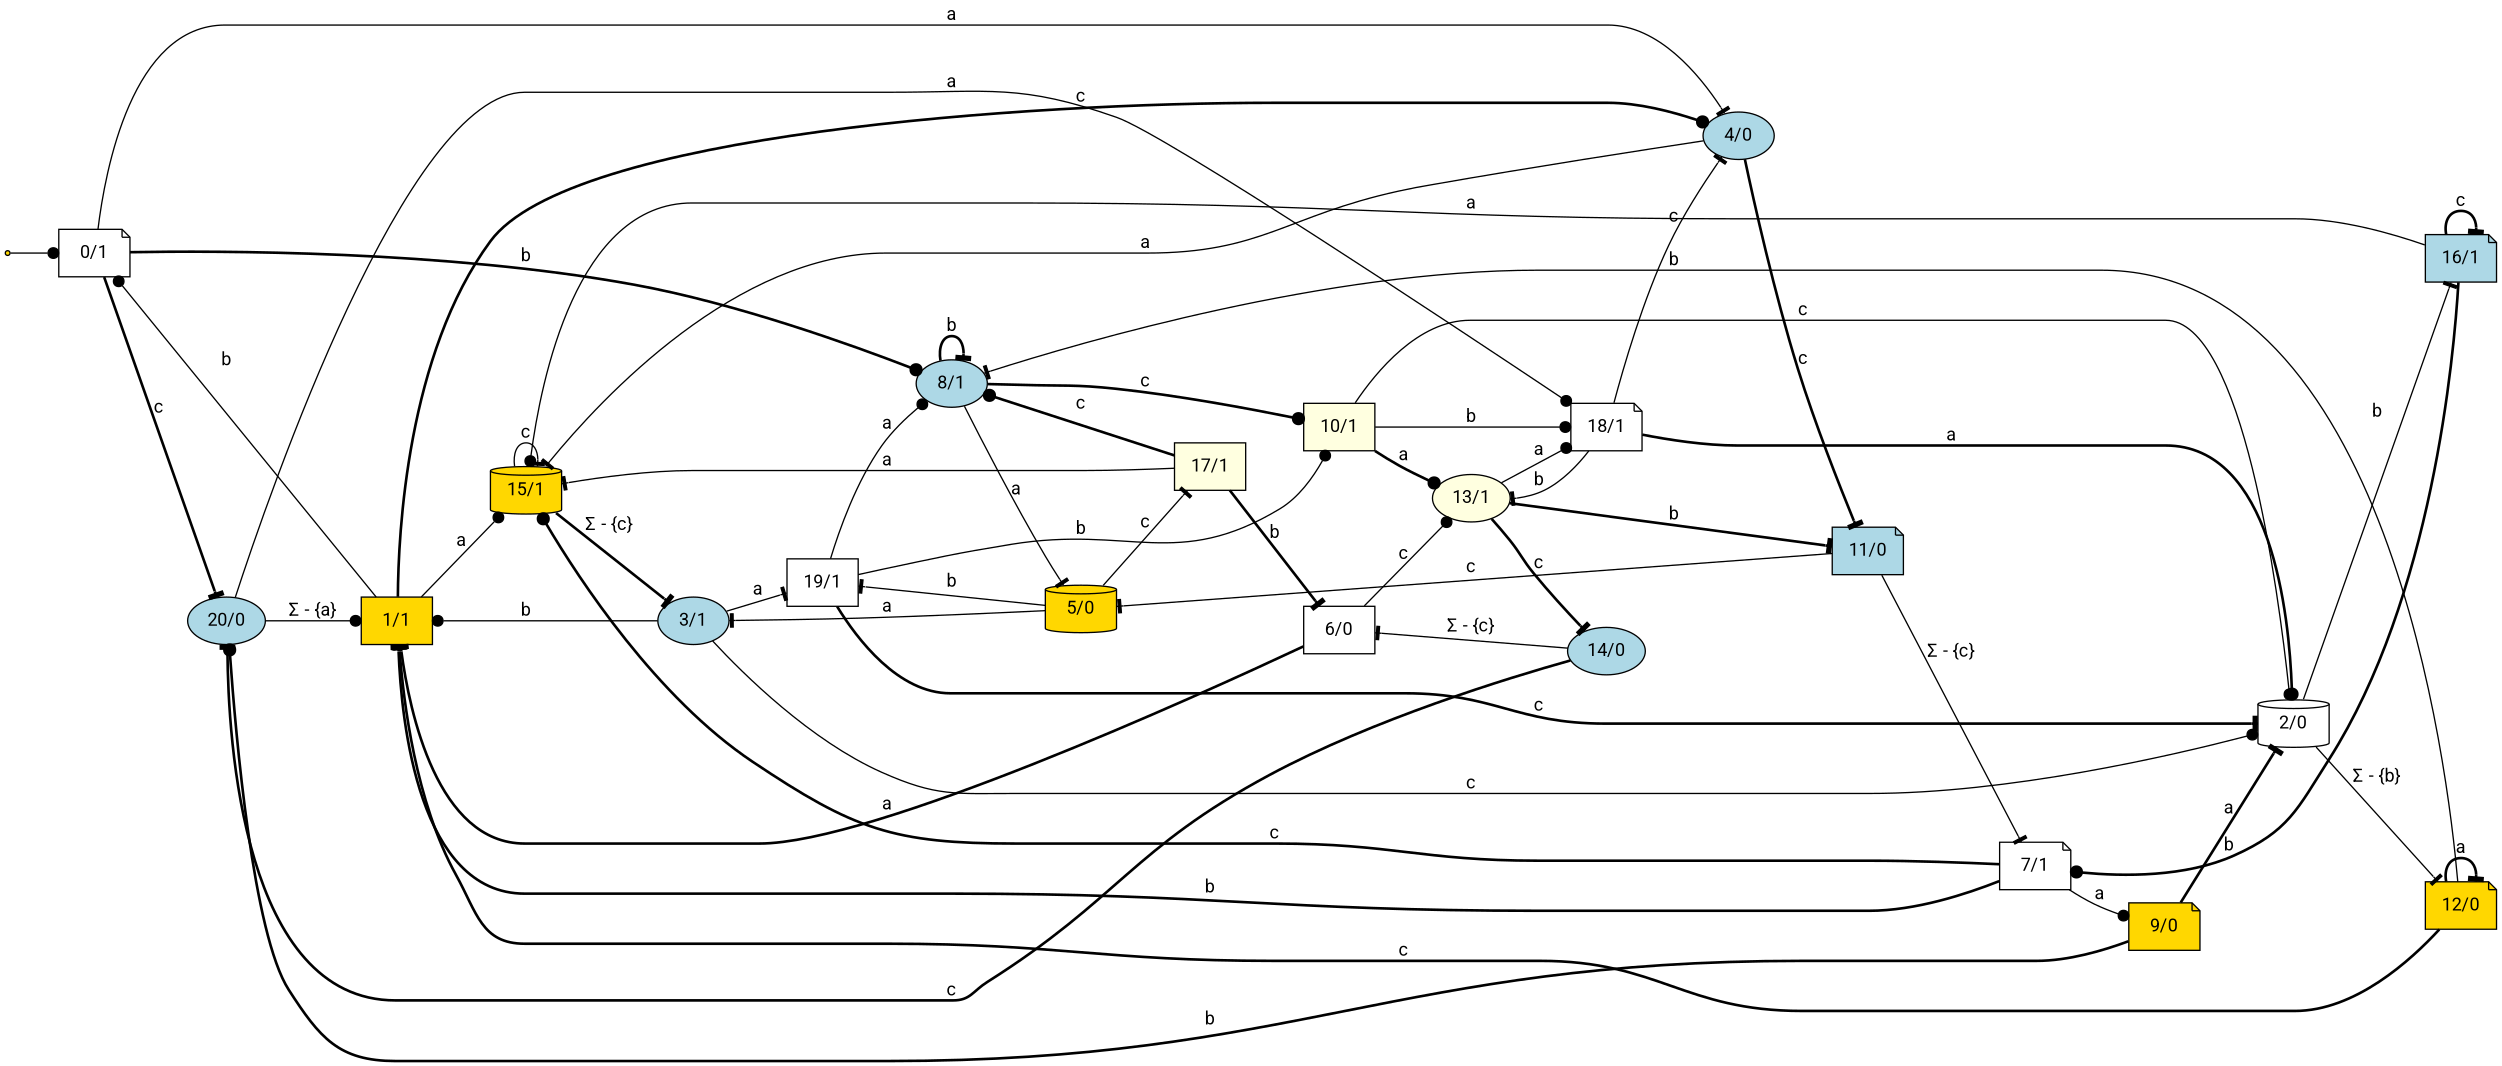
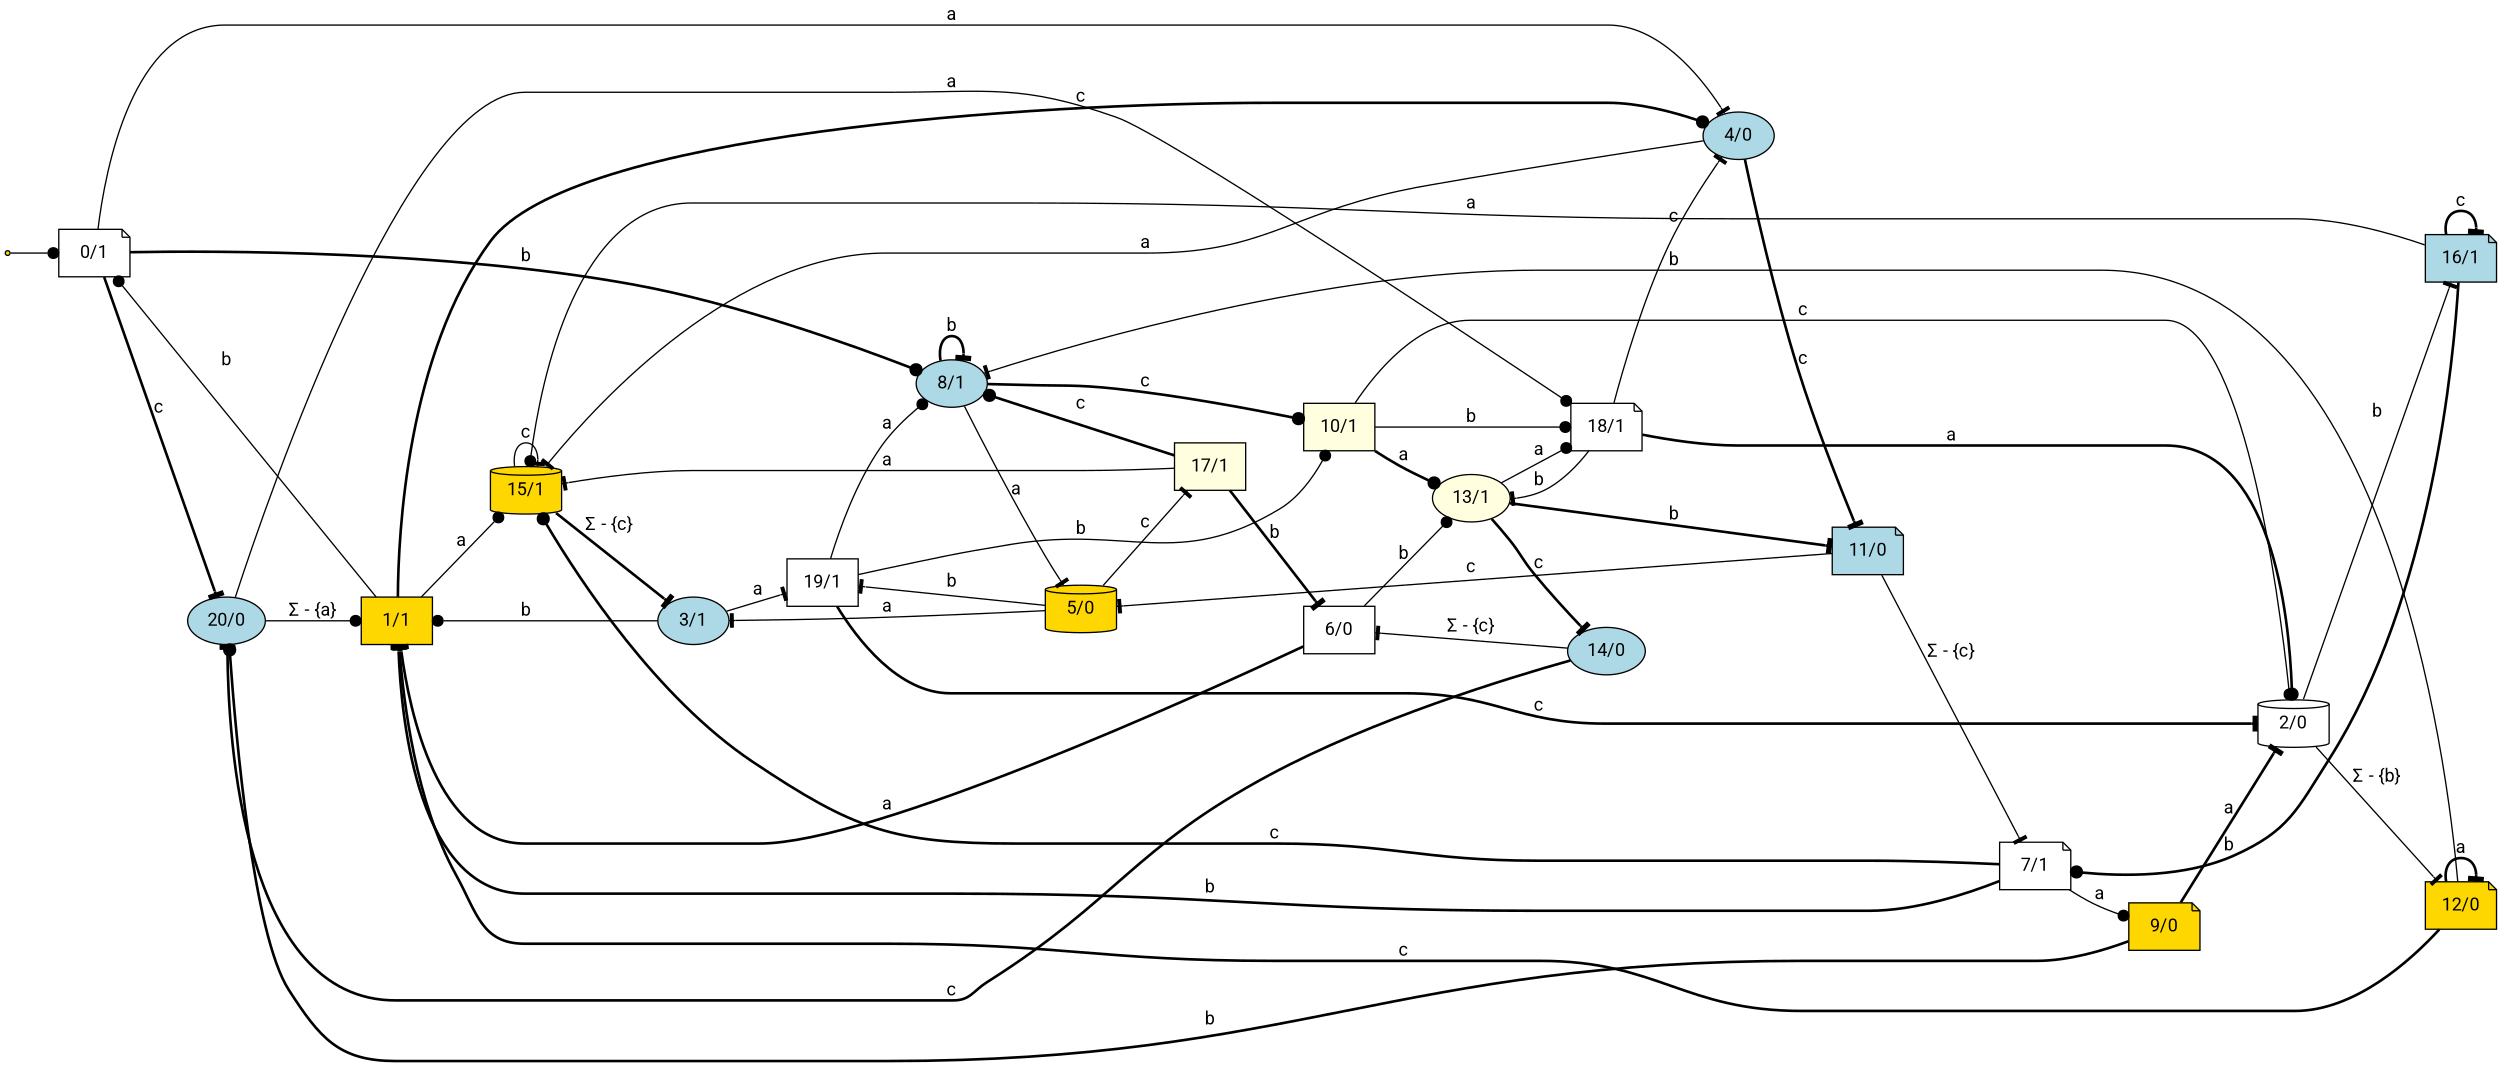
edge "6/0" -> "13/1": label "c" -> "b"
edge "3/1" -> "2/0": removed, label "c"
